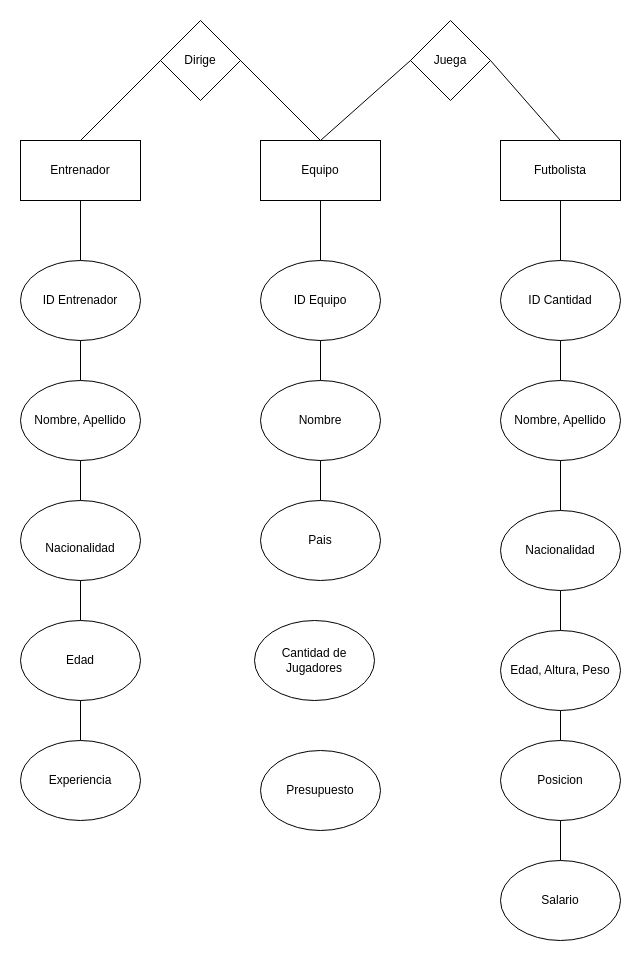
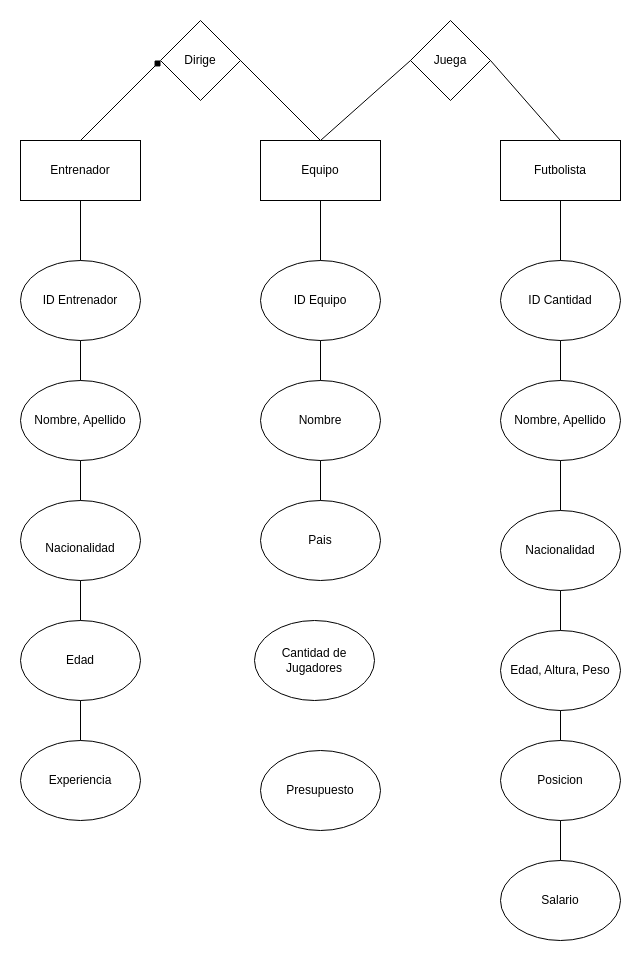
edge "Dirige" -- "Entrenador": arrowhead none -> diamond
